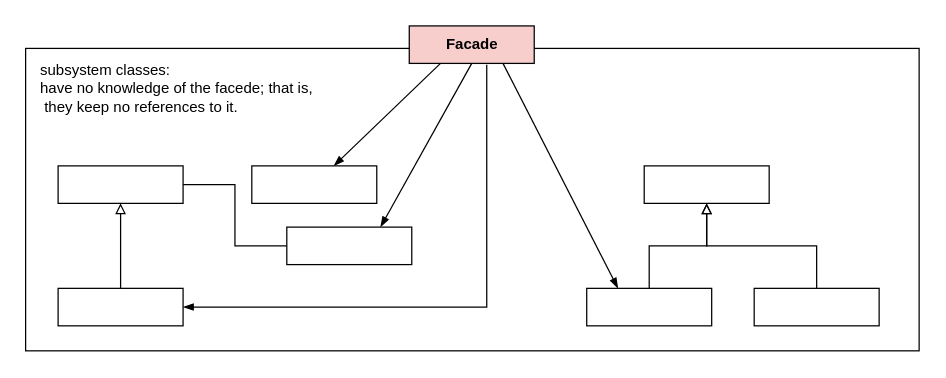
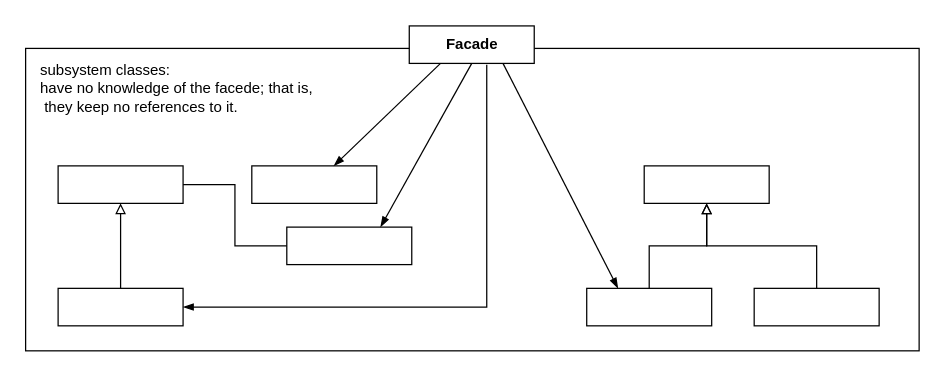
node "Facade": fillcolor #f8cecc -> #ffffff
